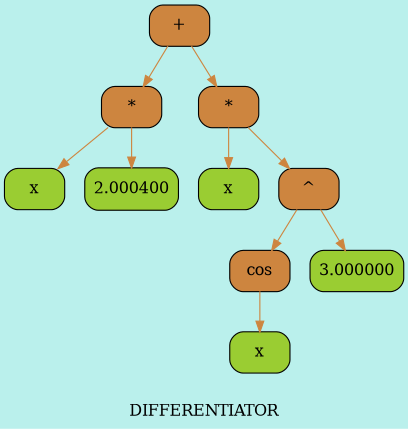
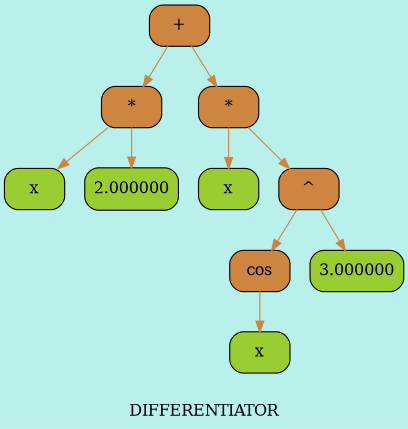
node "2.000400": label "2.000400" -> "2.000000"
